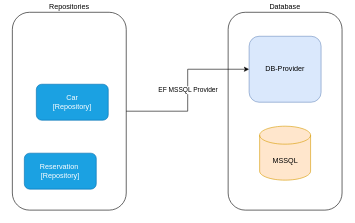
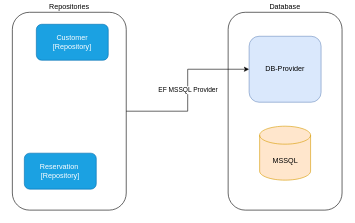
node "Customer [Repository]": added
node "Car [Repository]": removed
